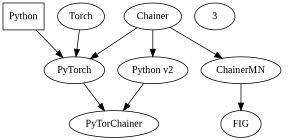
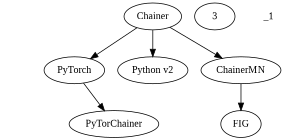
node "Python": removed
node "Torch": removed
node "_1": added
edge "Python v2" -> "PyTorChainer": removed
